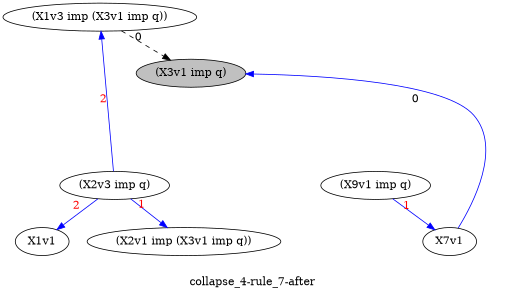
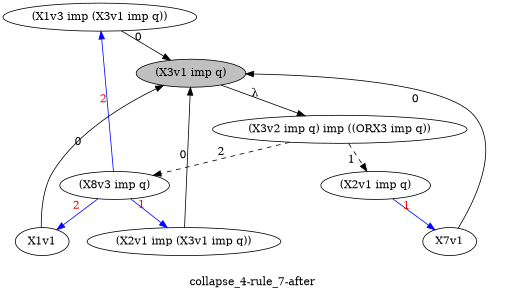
edge "(X1v3 imp (X3v1 imp q))" -> "(X3v1 imp q)": style dashed -> solid
edge "X7v1" -> "(X3v1 imp q)": color blue -> black
node "(X3v2 imp q) imp ((ORX3 imp q))": added
edge "X1v1" -> "(X3v1 imp q)": added, label "0"
edge "(X2v1 imp (X3v1 imp q))" -> "(X3v1 imp q)": added, label "0"
node "(X2v3 imp q)": label "(X2v3 imp q)" -> "(X8v3 imp q)"
node "(X9v1 imp q)": label "(X9v1 imp q)" -> "(X2v1 imp q)"
